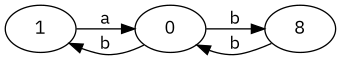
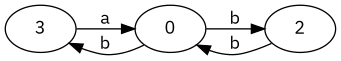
node "1": label "1" -> "3"
node "8": label "8" -> "2"
